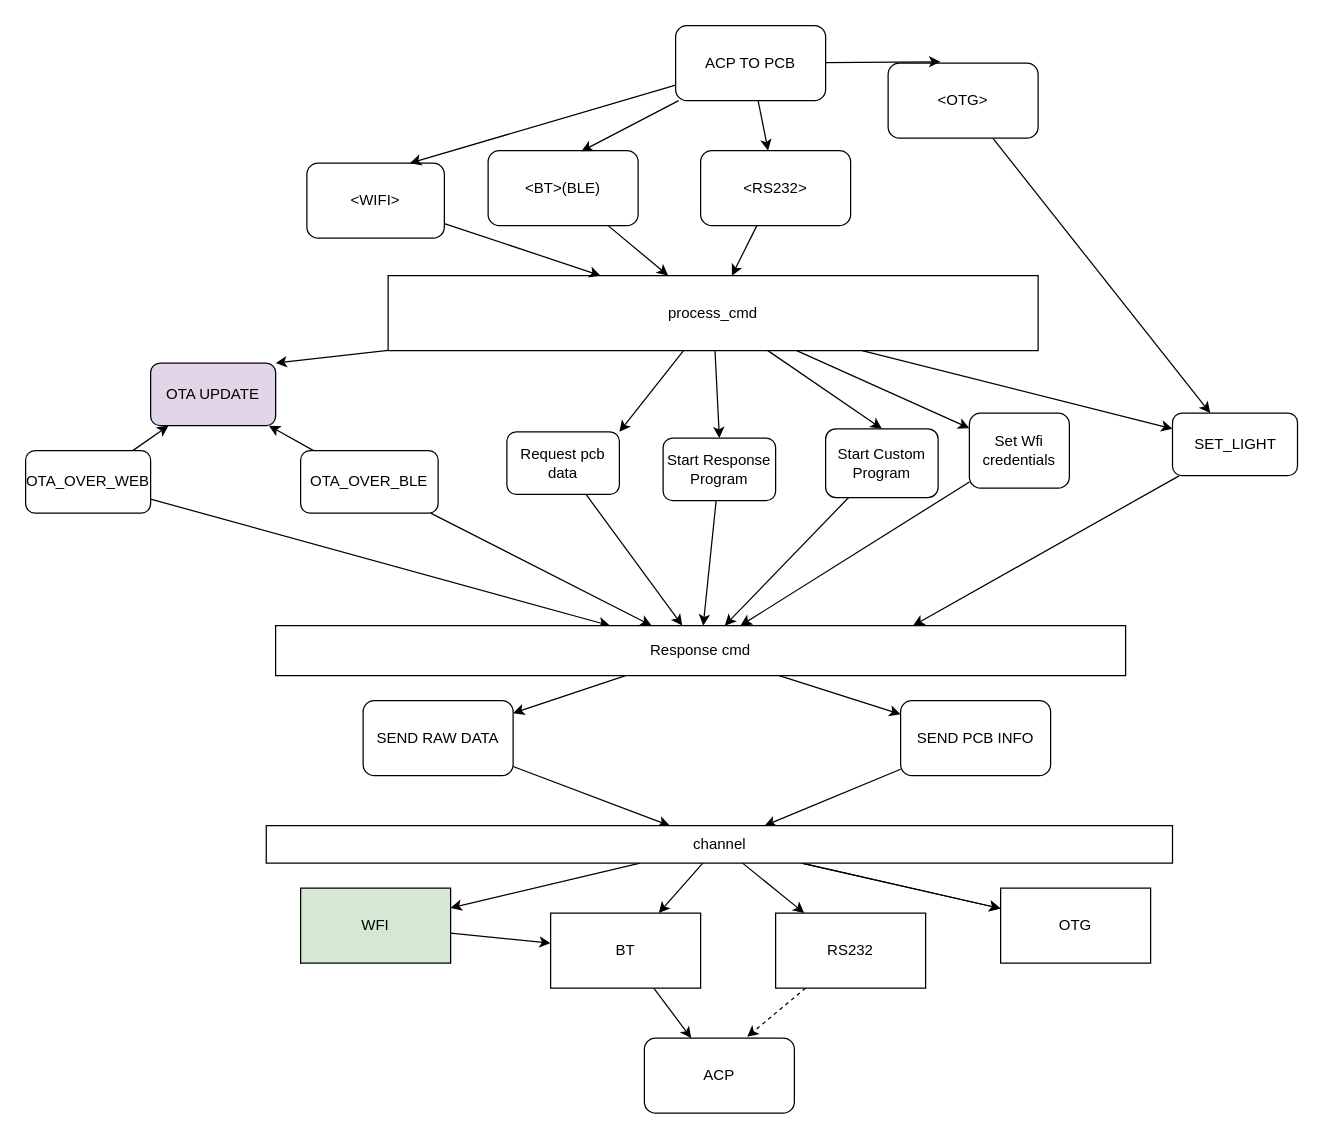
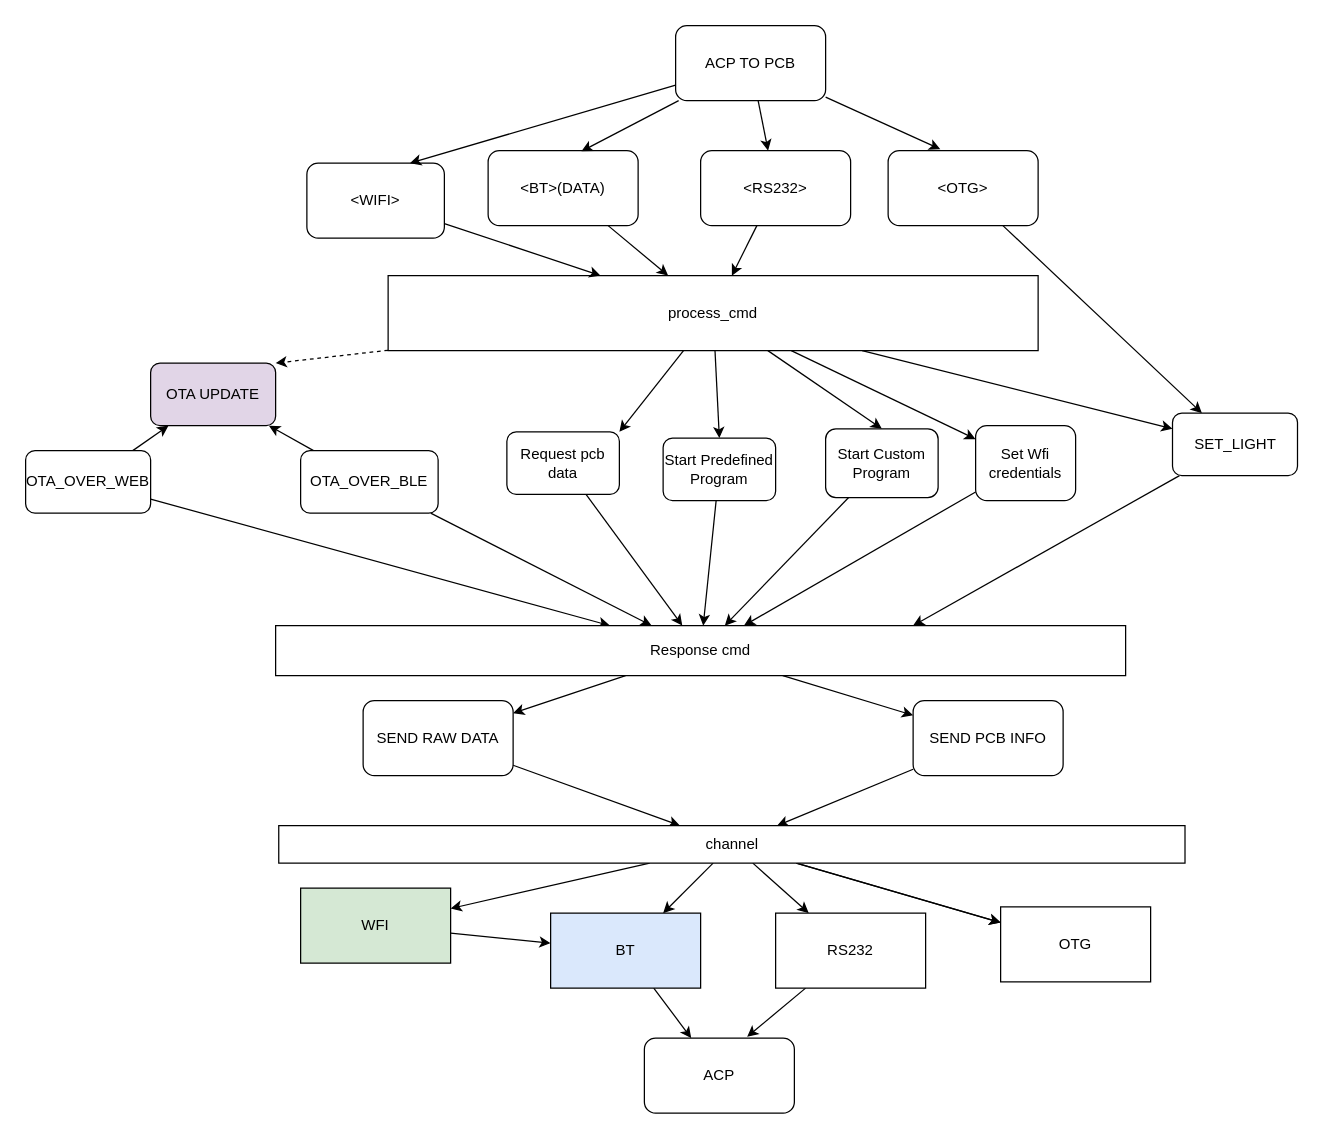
node "<OTG>": moved (963, 101) -> (963, 188)
node "<BT>(BLE)": label "<BT>(BLE)" -> "<BT>(DATA)"
edge "process_cmd" -> "OTA UPDATE": style solid -> dashed
node "Set Wfi credentials": moved (1019, 451) -> (1026, 463)
node "Start Response Program": label "Start Response Program" -> "Start Predefined Program"
node "SEND PCB INFO": moved (976, 738) -> (988, 738)
node "channel": moved (719, 844) -> (732, 844)
node "OTG": moved (1076, 926) -> (1076, 944)
node "BT": fillcolor #ffffff -> #dae8fc
edge "RS232" -> "ACP": style dashed -> solid
